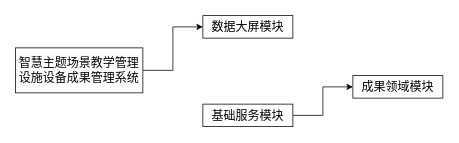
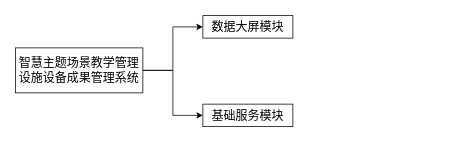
node "成果领域模块": removed
edge "智慧主题场景教学管理设施设备成果管理系统" -> "基础服务模块": added
edge "基础服务模块" -> "成果领域模块": removed
